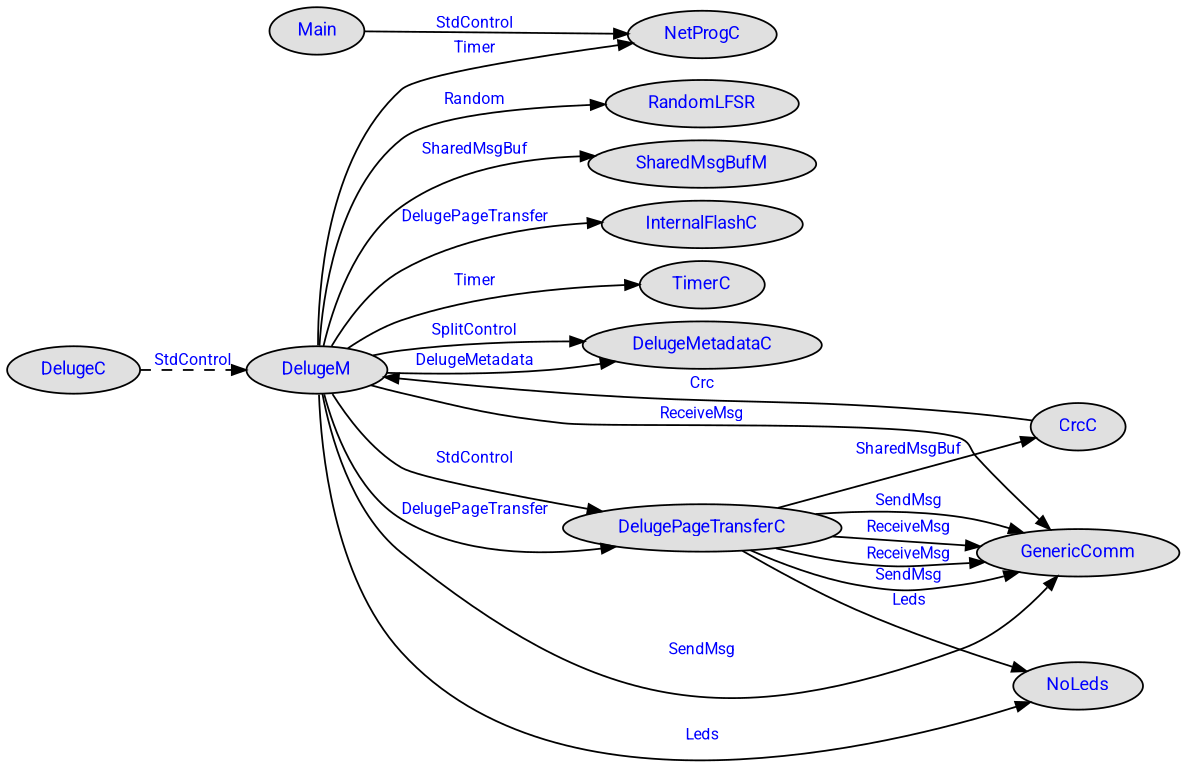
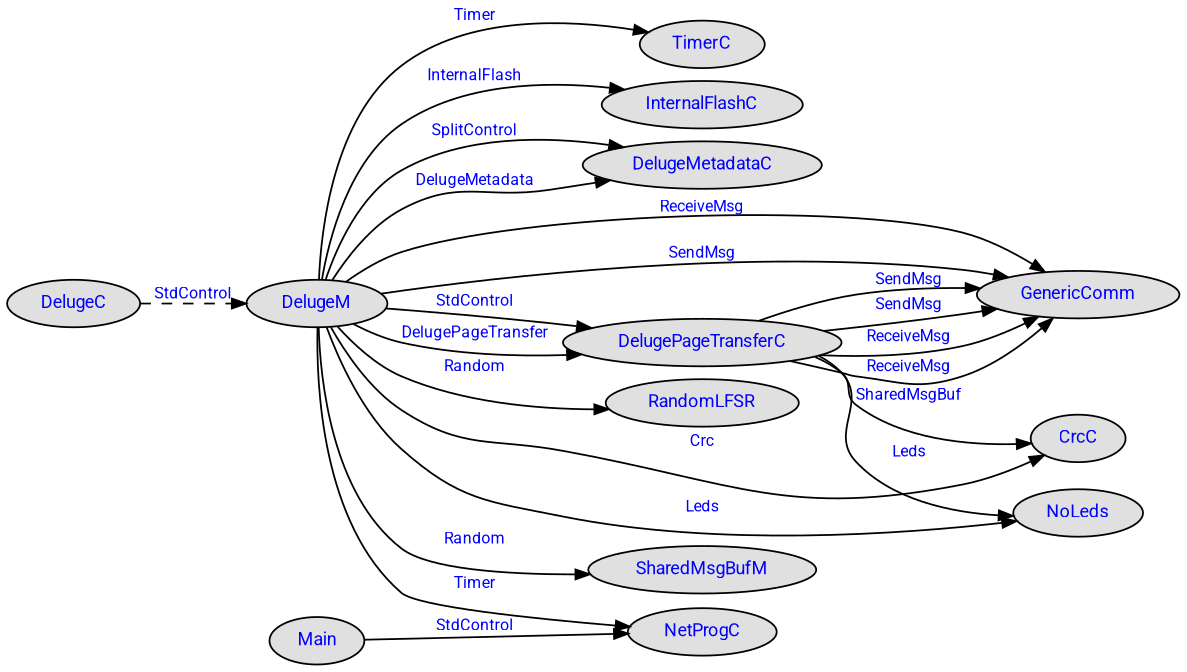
edge "DelugeM" -> "SharedMsgBufM": label "SharedMsgBuf" -> "Random"
edge "DelugeM" -> "InternalFlashC": label "DelugePageTransfer" -> "InternalFlash"
edge "CrcC" -> "DelugeM": reversed
